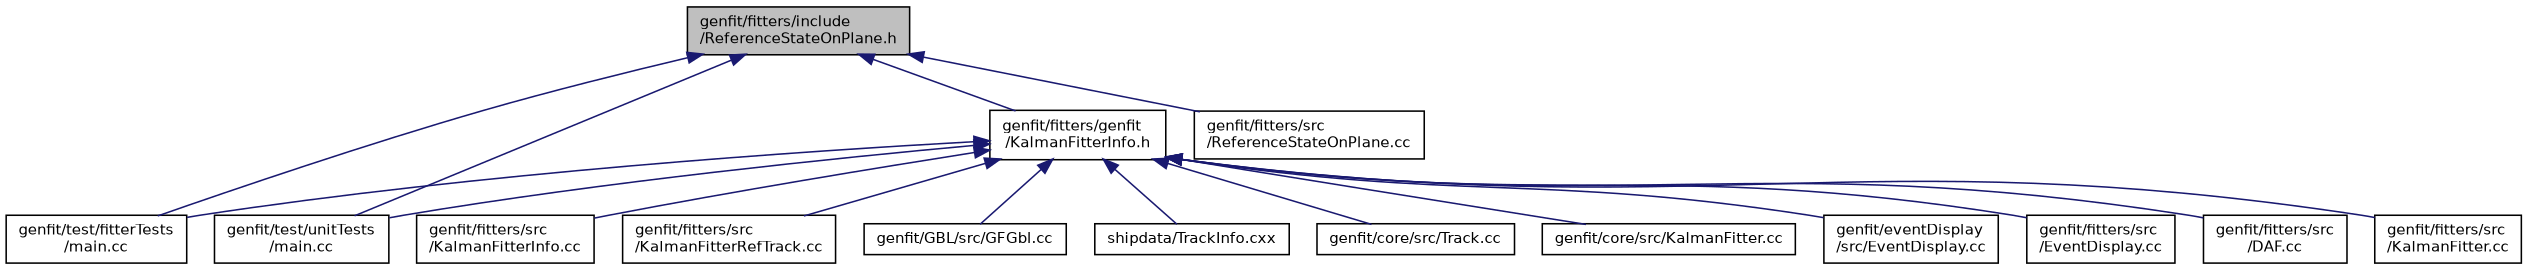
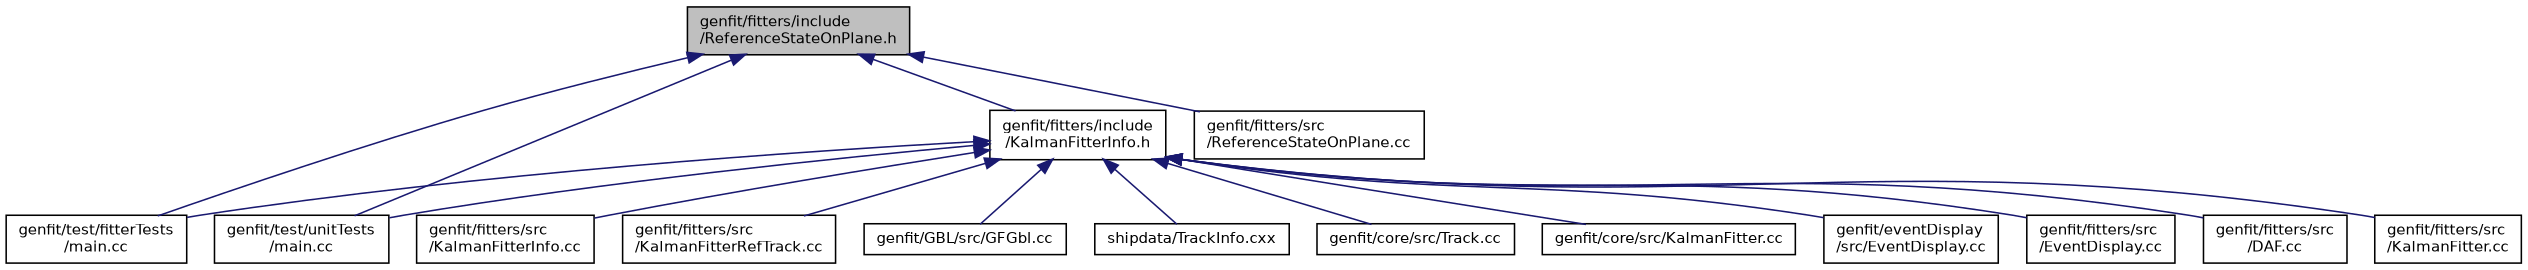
node "genfit/fitters/genfit /KalmanFitterInfo.h": label "genfit/fitters/genfit /KalmanFitterInfo.h" -> "genfit/fitters/include /KalmanFitterInfo.h"
